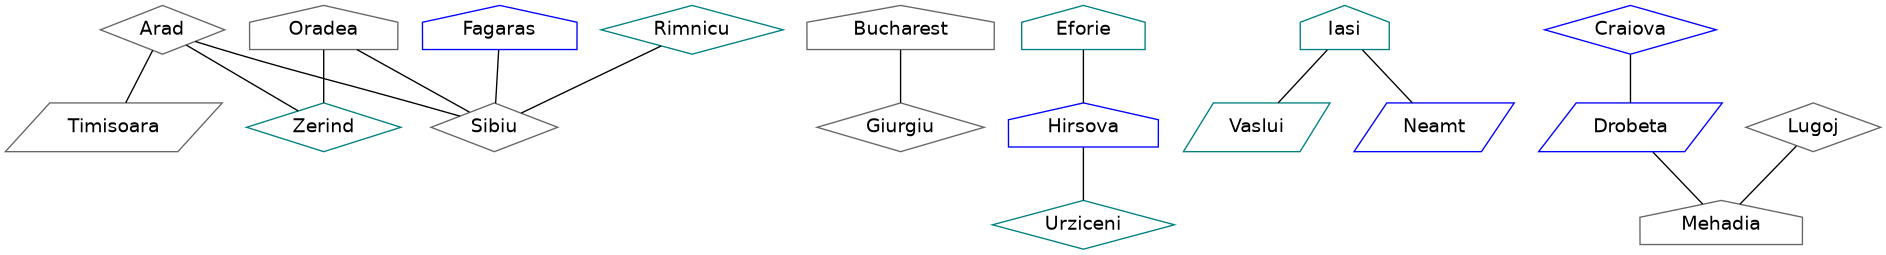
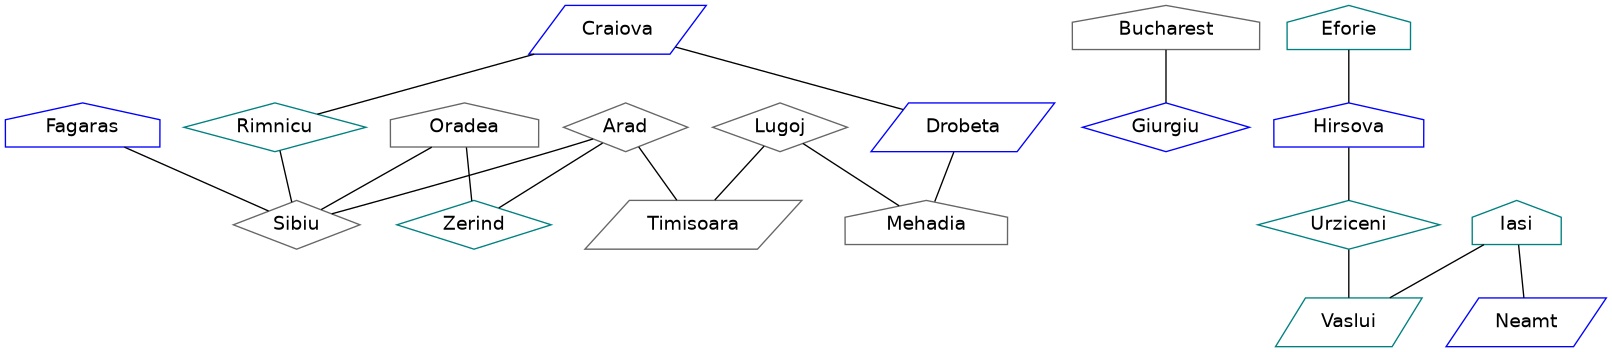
node "Craiova": shape diamond -> parallelogram
edge "Craiova" -- "Rimnicu": added
node "Giurgiu": color gray40 -> blue
edge "Lugoj" -- "Timisoara": added
edge "Urziceni" -- "Vaslui": added
